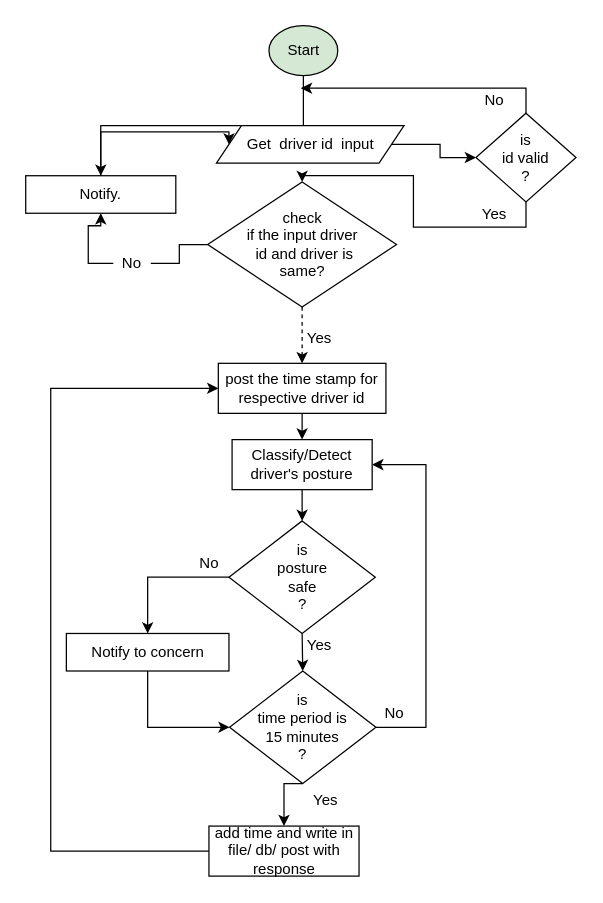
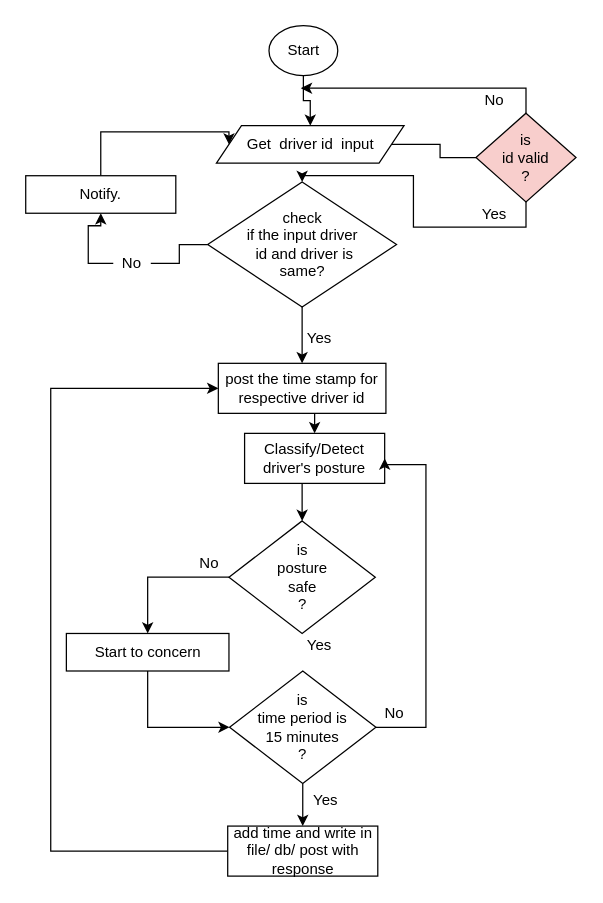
node "Start": fillcolor #d5e8d4 -> #ffffff
edge "Start" -> "Notify.": now "Start" -> "Get driver id input"
edge "Get driver id input" -> "is id valid ?": arrowhead classic -> none
node "is id valid ?": fillcolor #ffffff -> #f8cecc
edge "check if the input driver id and driver is same?" -> "post the time stamp for respective driver id": style dashed -> solid
node "Classify/Detect driver's posture": moved (302, 464) -> (314, 458)
edge "is posture safe ?" -> "is time period is 15 minutes ?": removed
node "Notify to concern": label "Notify to concern" -> "Start to concern"
node "add time and write in file/ db/ post with response": moved (284, 851) -> (303, 851)
